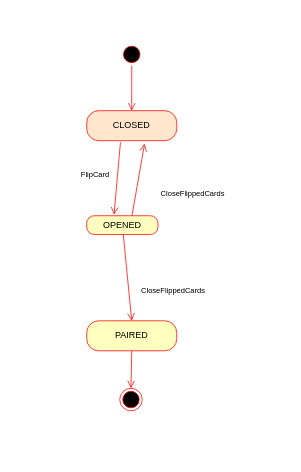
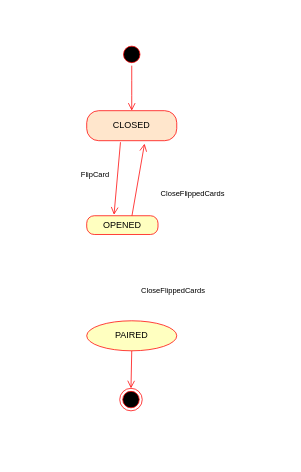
edge "OPENED" -> "PAIRED": removed
node "PAIRED": shape rounded rectangle -> ellipse
